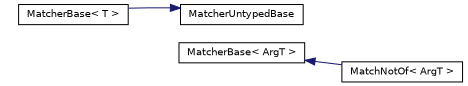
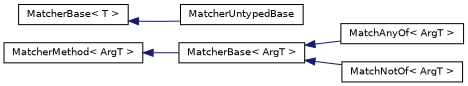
edge "MatcherBase< T >" -> "MatcherUntypedBase": reversed
node "MatchAnyOf< ArgT >": added
node "MatcherMethod< ArgT >": added
